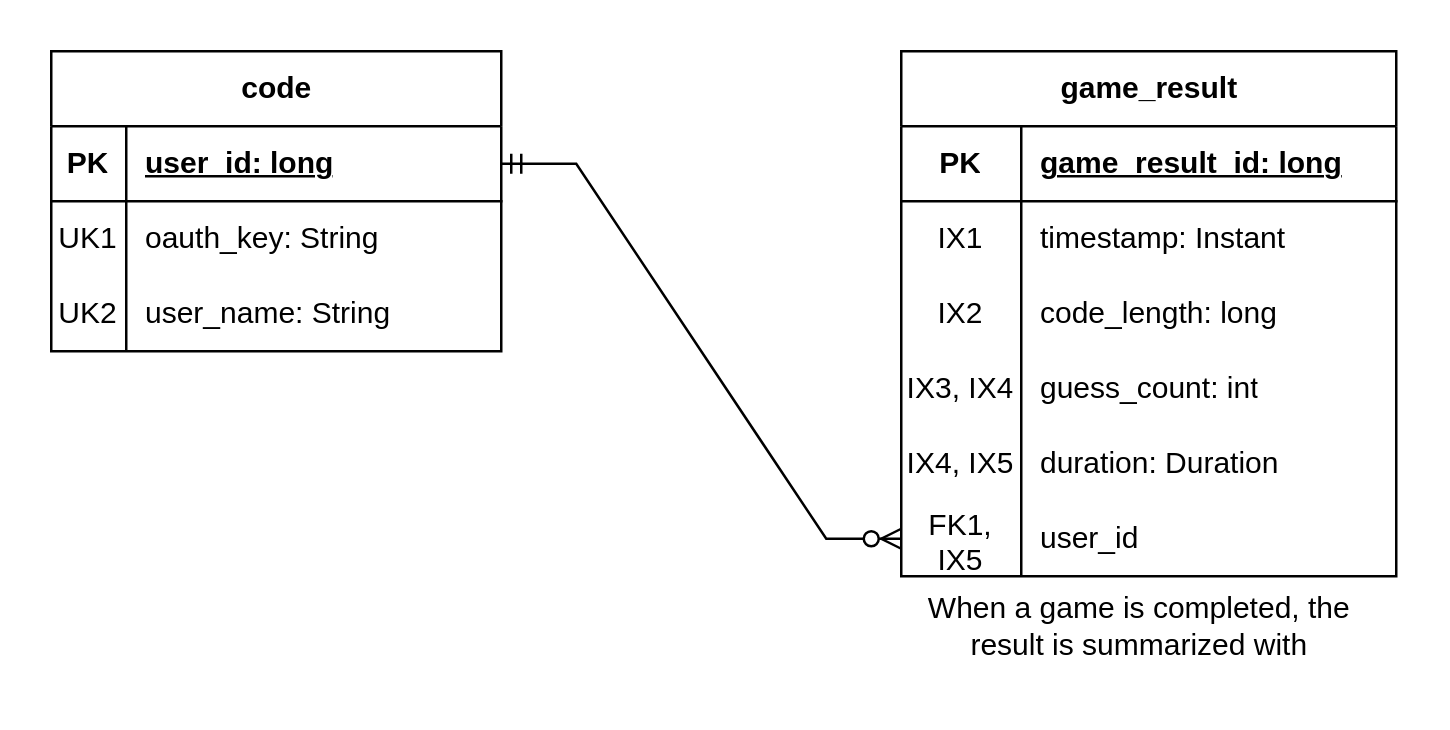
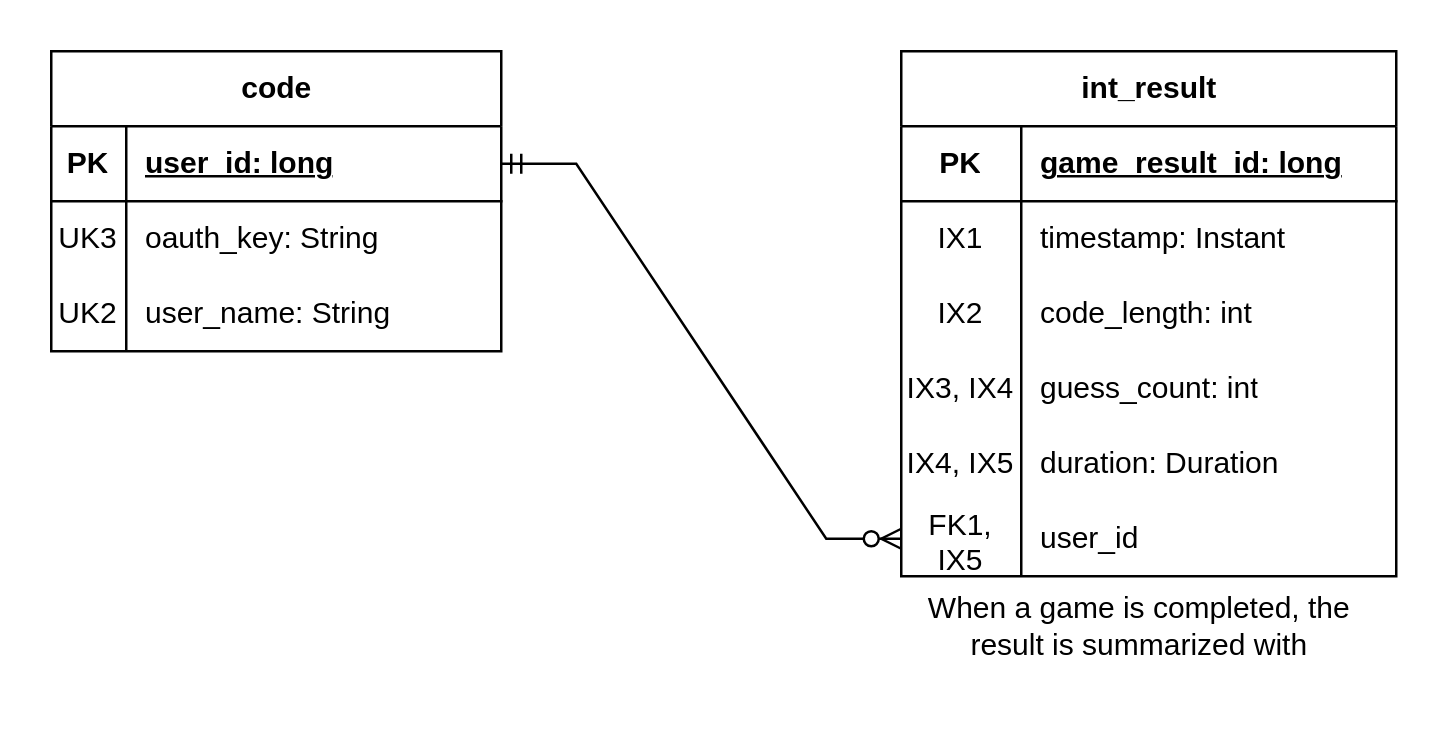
node "game_result": label "game_result" -> "int_result"
node "UK1": label "UK1" -> "UK3"
node "code_length: long": label "code_length: long" -> "code_length: int"
